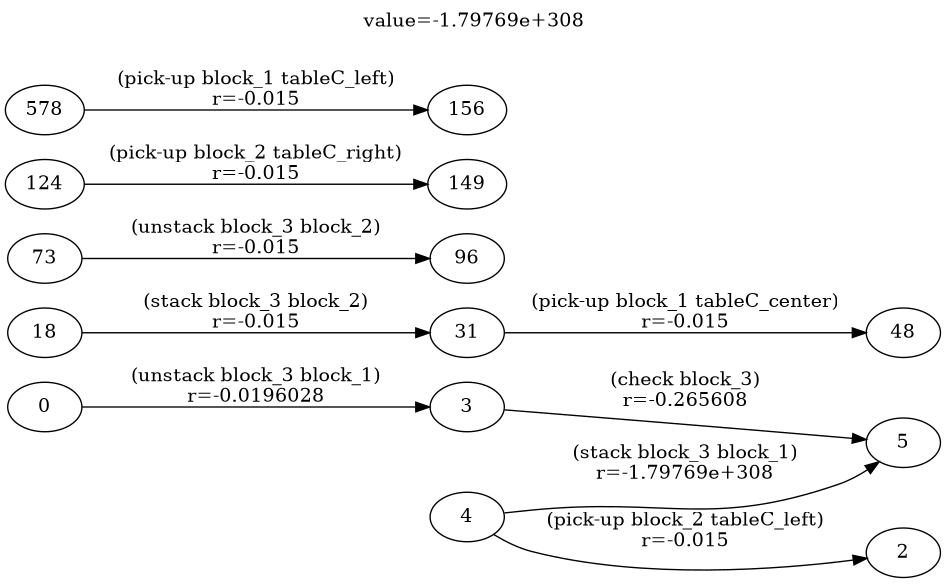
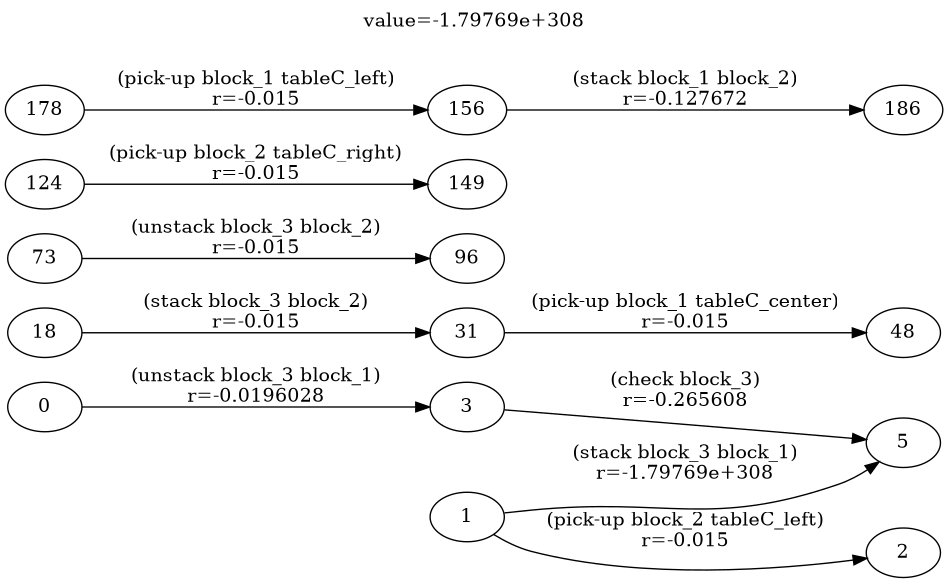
node "578": label "578" -> "178"
node "186": added
node "4": label "4" -> "1"
